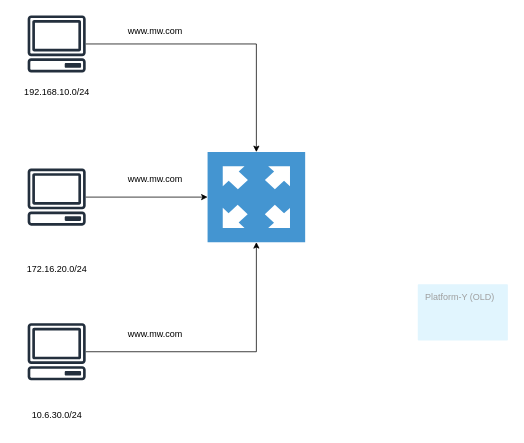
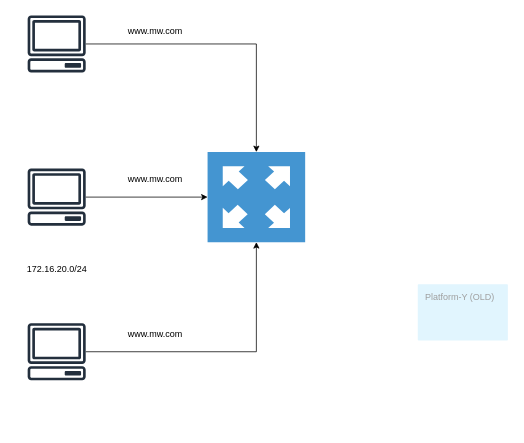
node "192.168.10.0/24": removed
node "10.6.30.0/24": removed
